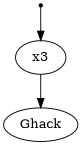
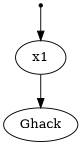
node "x3": label "x3" -> "x1"
